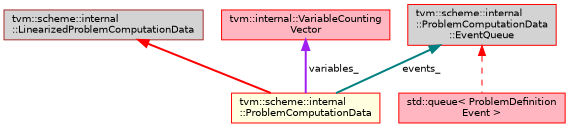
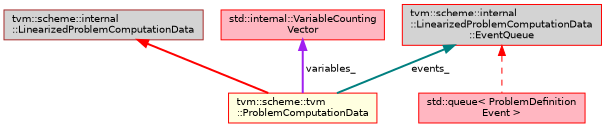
node "tvm::internal::VariableCounting Vector": label "tvm::internal::VariableCounting Vector" -> "std::internal::VariableCounting Vector"
node "tvm::scheme::internal ::ProblemComputationData ::EventQueue": label "tvm::scheme::internal ::ProblemComputationData ::EventQueue" -> "tvm::scheme::internal ::LinearizedProblemComputationData ::EventQueue"
node "tvm::scheme::internal ::ProblemComputationData": label "tvm::scheme::internal ::ProblemComputationData" -> "tvm::scheme::tvm ::ProblemComputationData"
